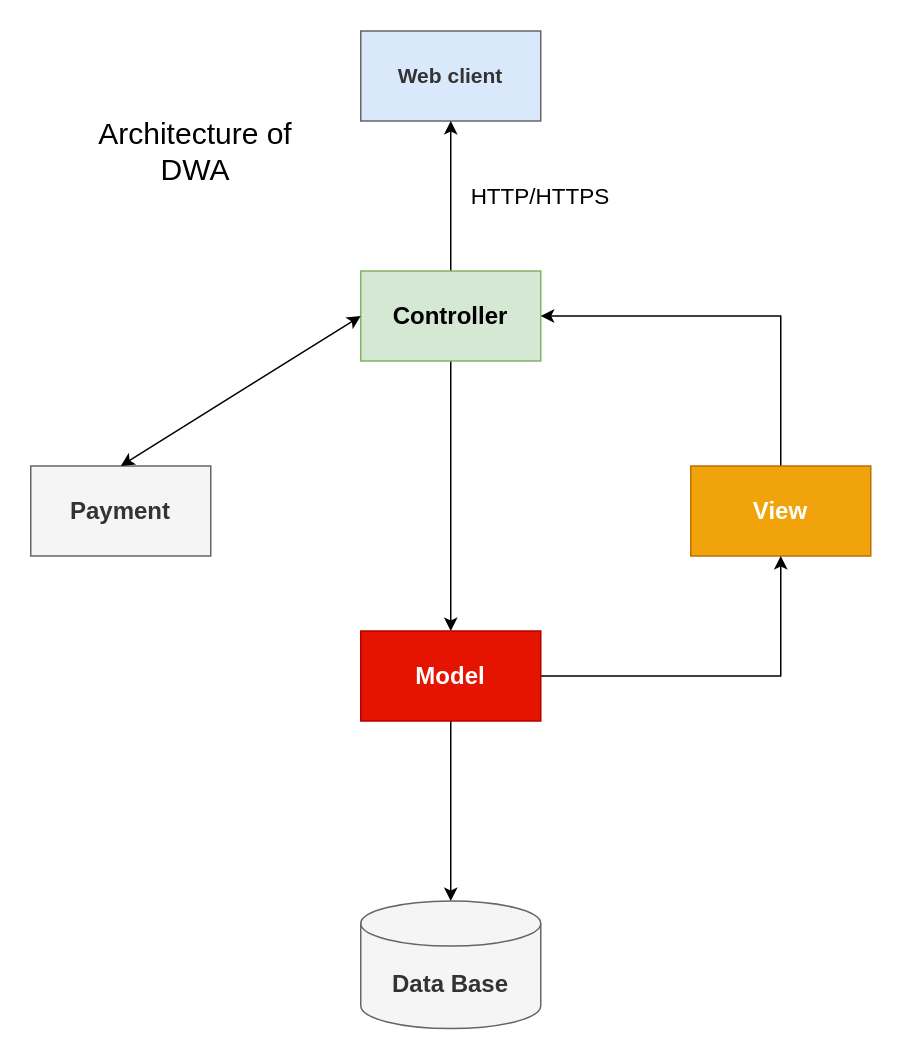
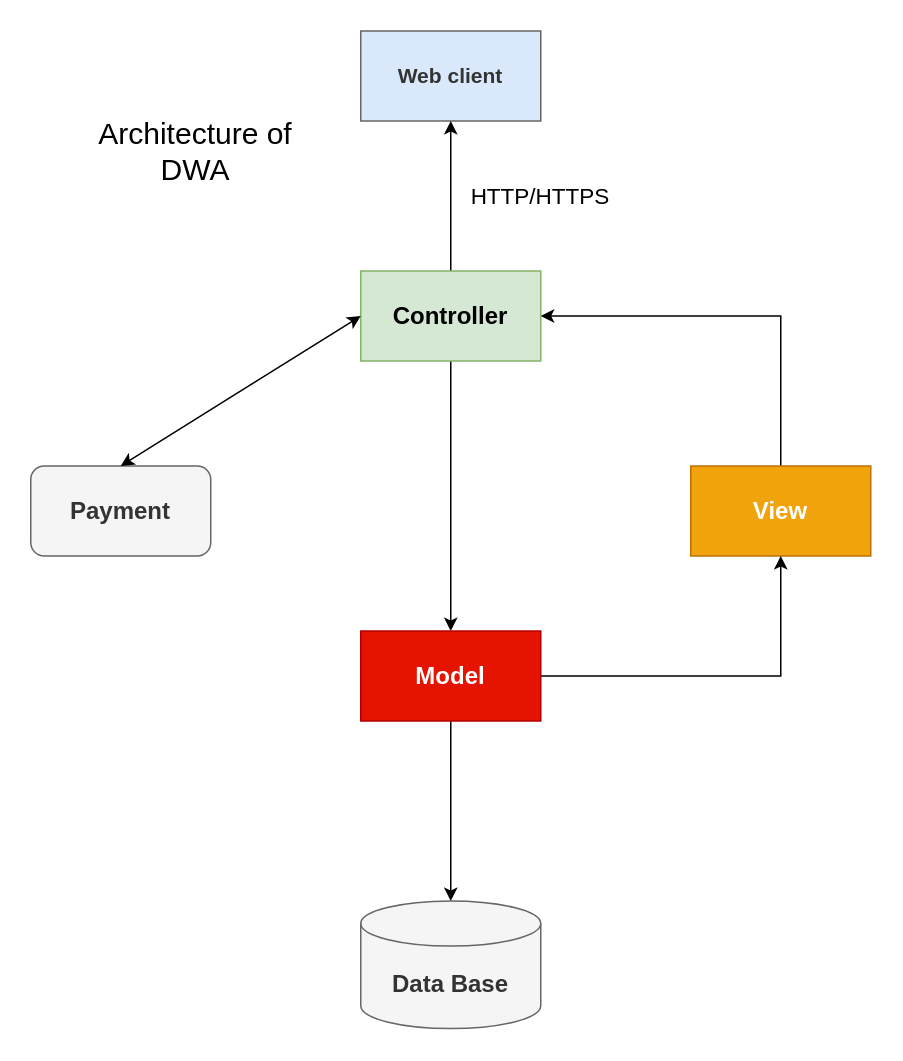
node "Payment": shape rectangle -> rounded rectangle
